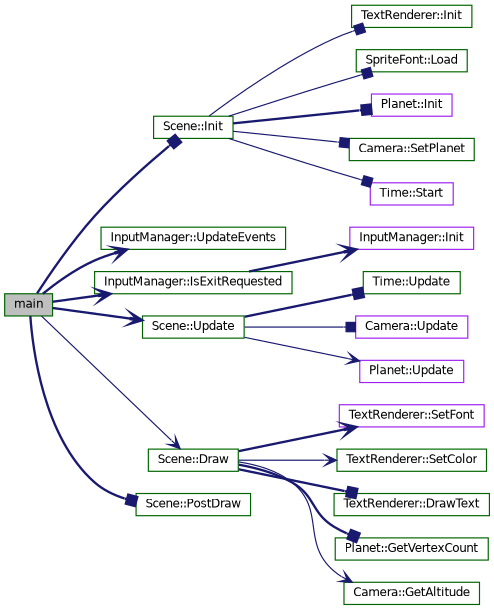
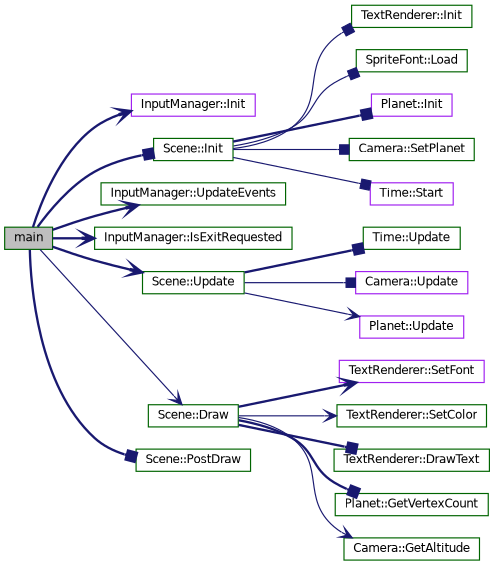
edge "InputManager::IsExitRequested" -> "InputManager::Init": now "main" -> "InputManager::Init"
